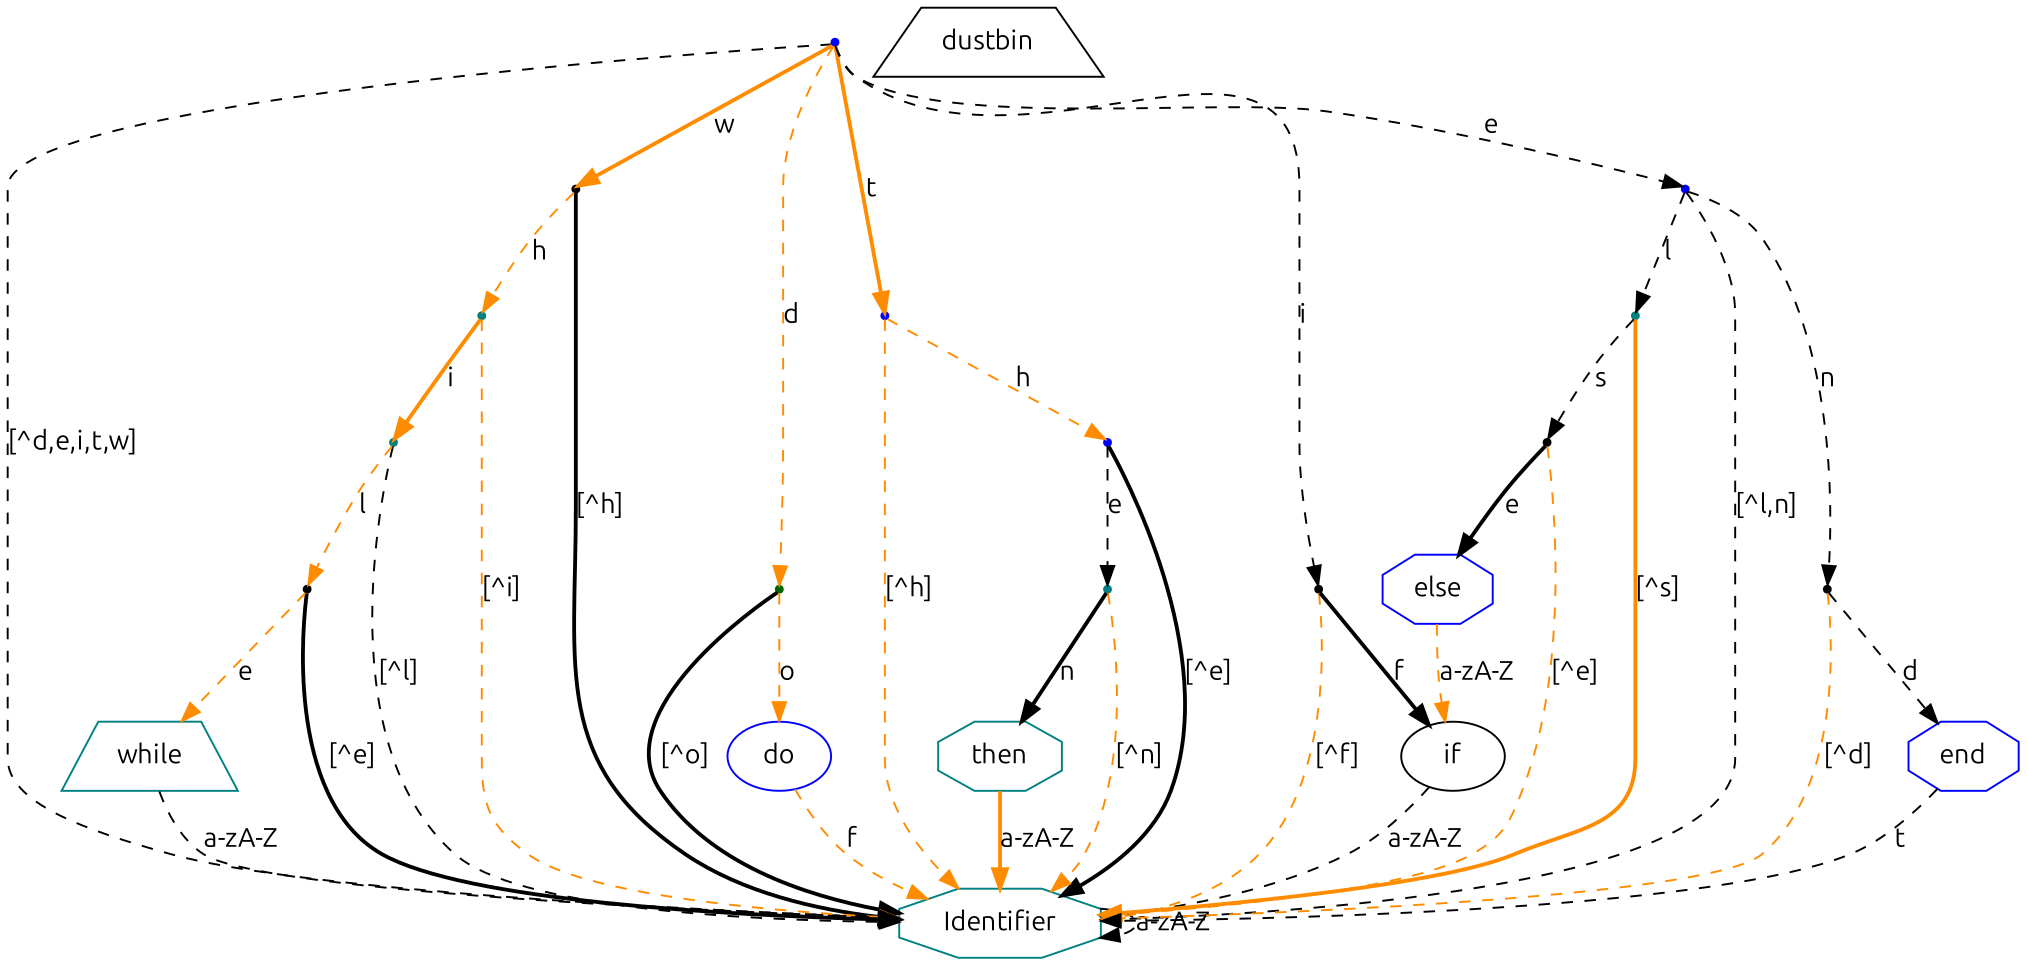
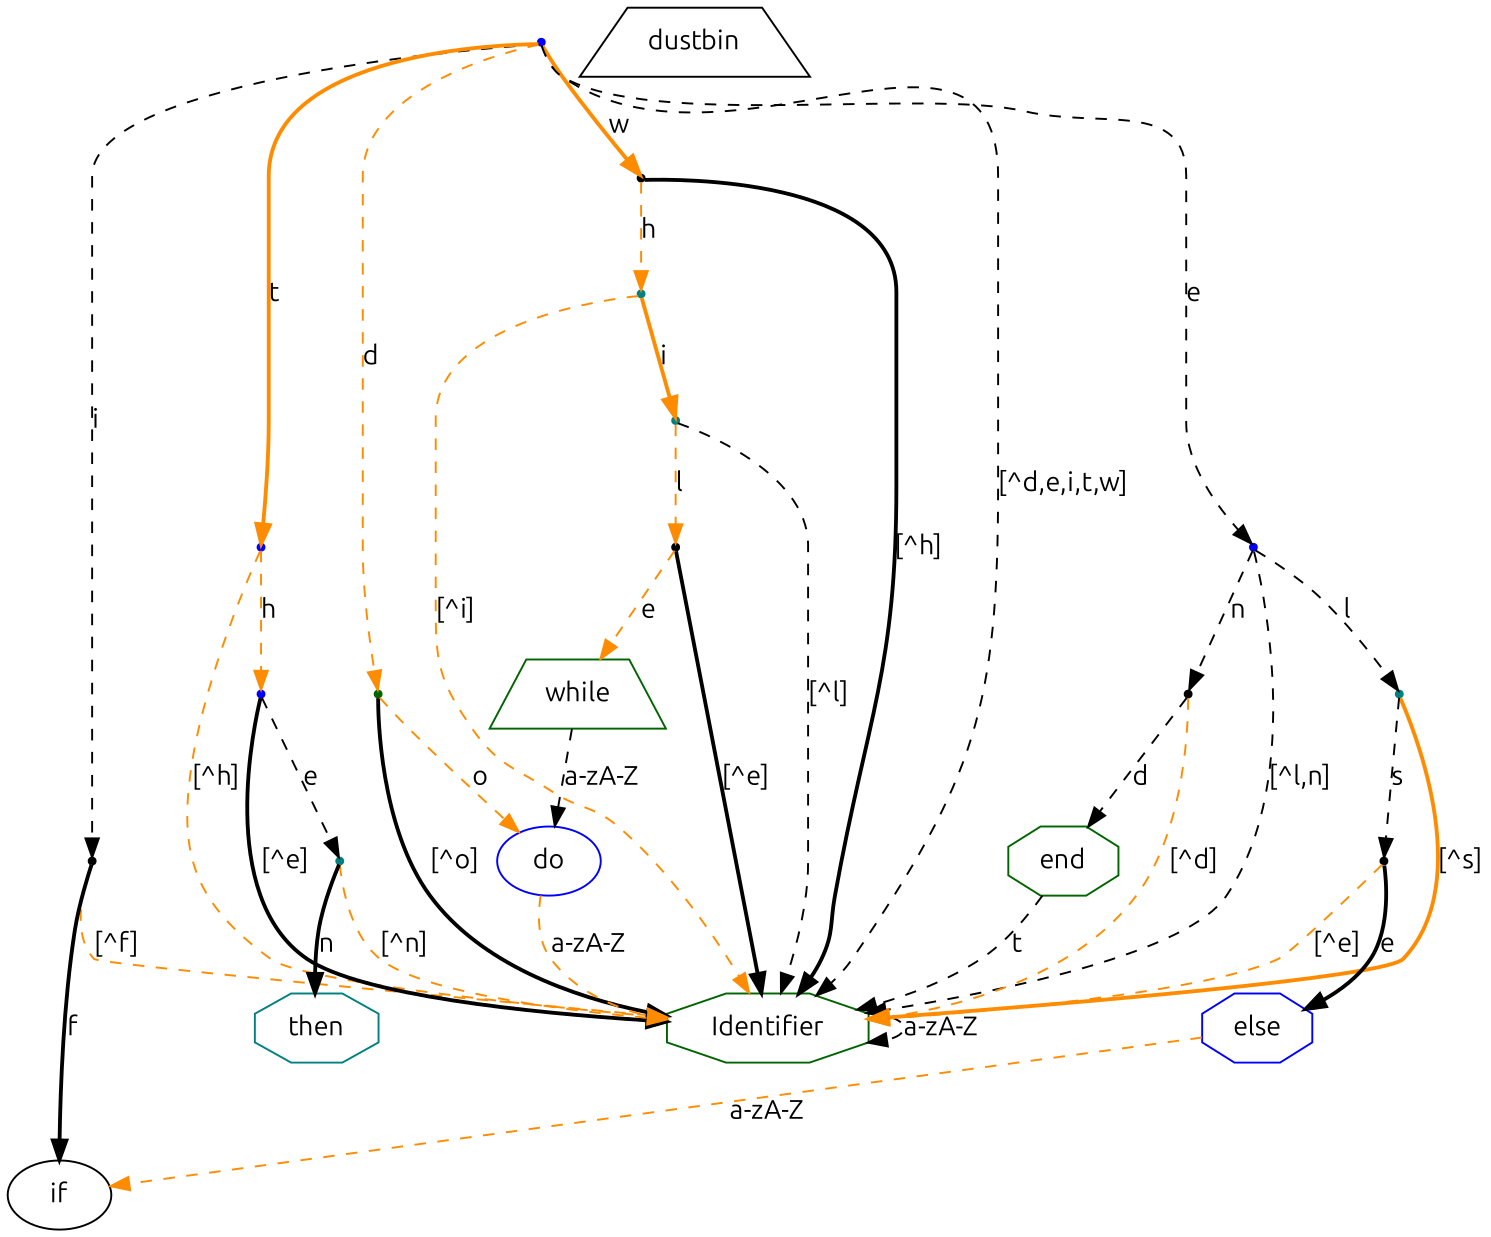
node "while": color teal -> darkgreen
node "end": color blue -> darkgreen
edge "then" -> "Identifier": removed, label "a-zA-Z"
edge "do" -> "Identifier": label "f" -> "a-zA-Z"
edge "if" -> "Identifier": removed, label "a-zA-Z"
edge "while" -> "Identifier": now "while" -> "do"
node "Identifier": color teal -> darkgreen
